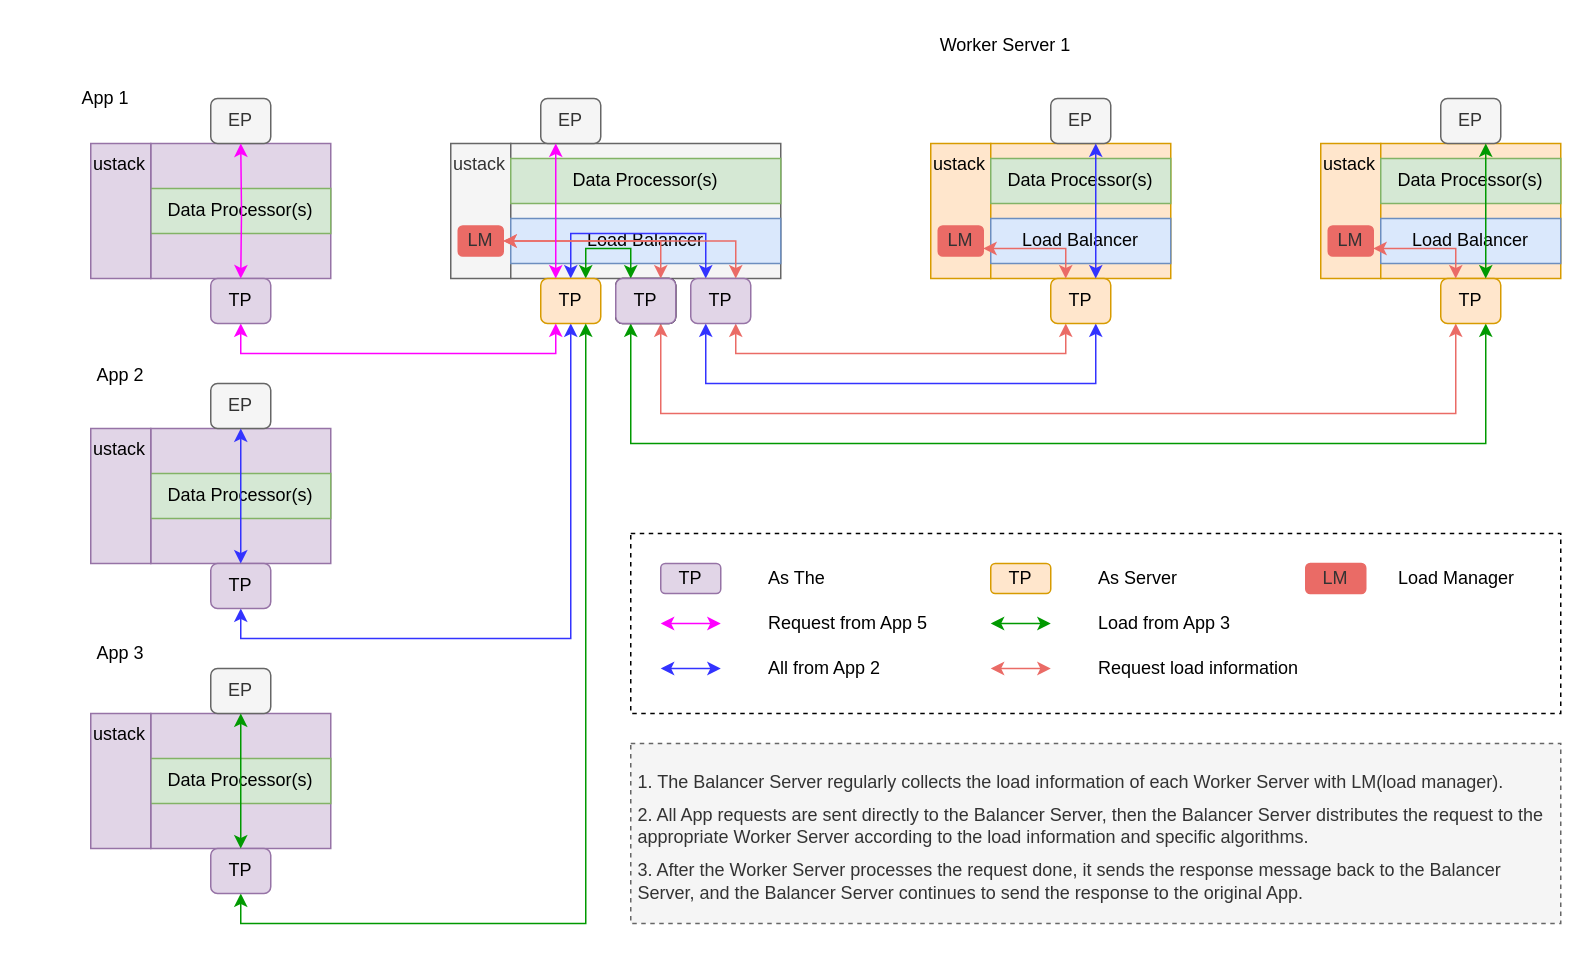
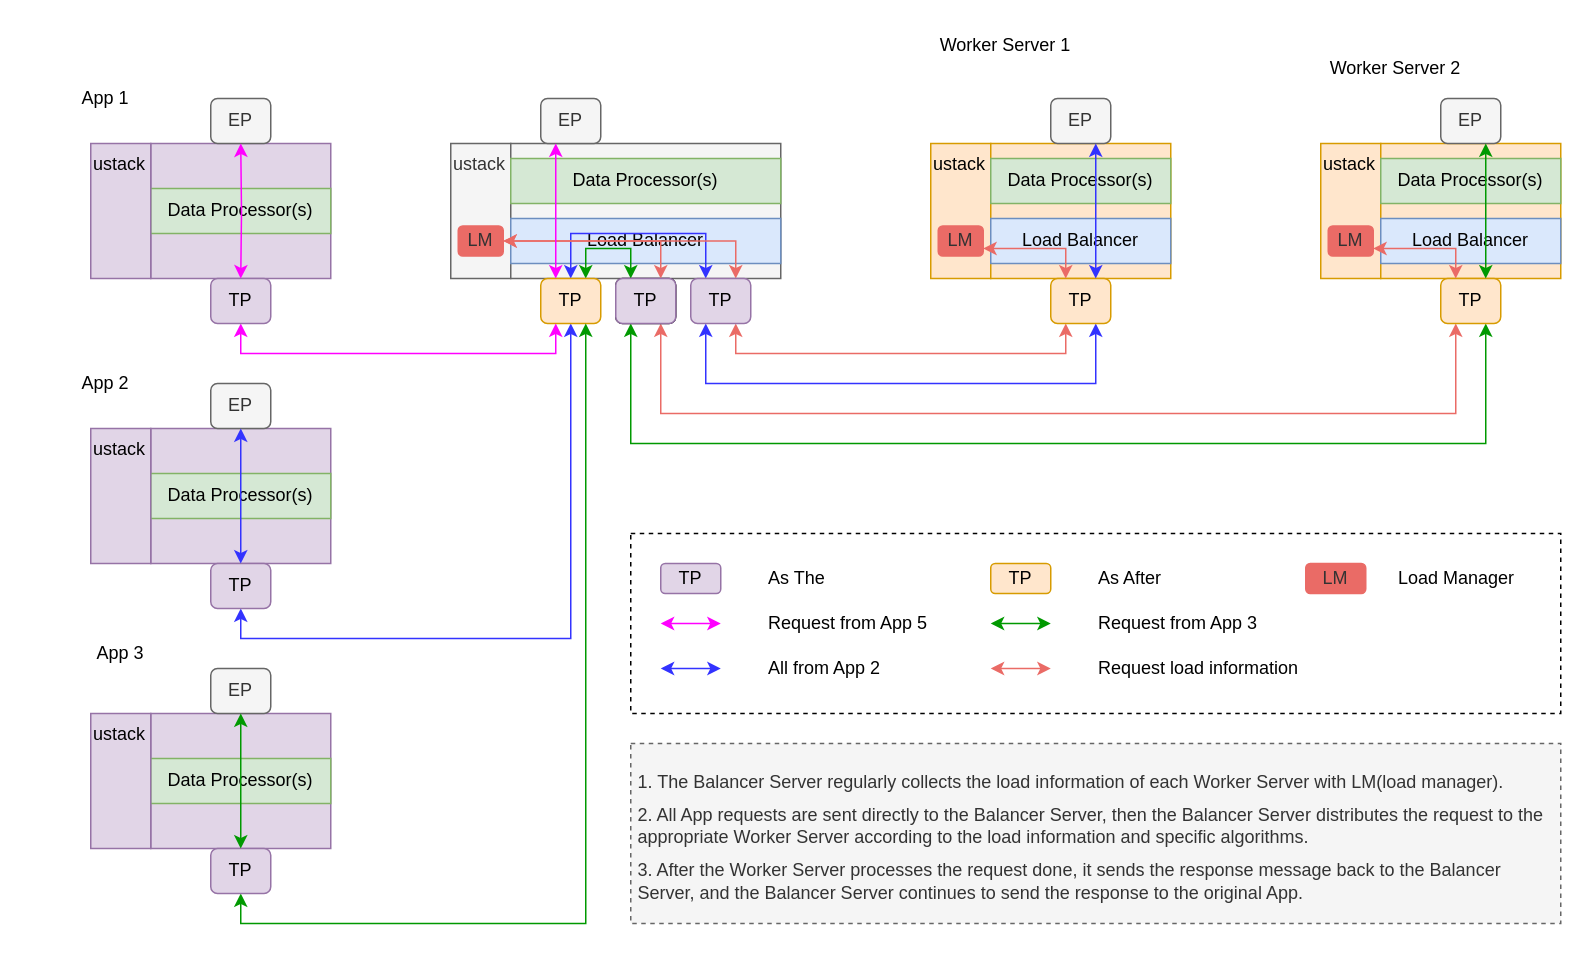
node "Worker Server 2": added
node "App 2": moved (121, 376) -> (106, 383)
node "As Server": label "As Server" -> "As After"
node "Load from App 3": label "Load from App 3" -> "Request from App 3"
